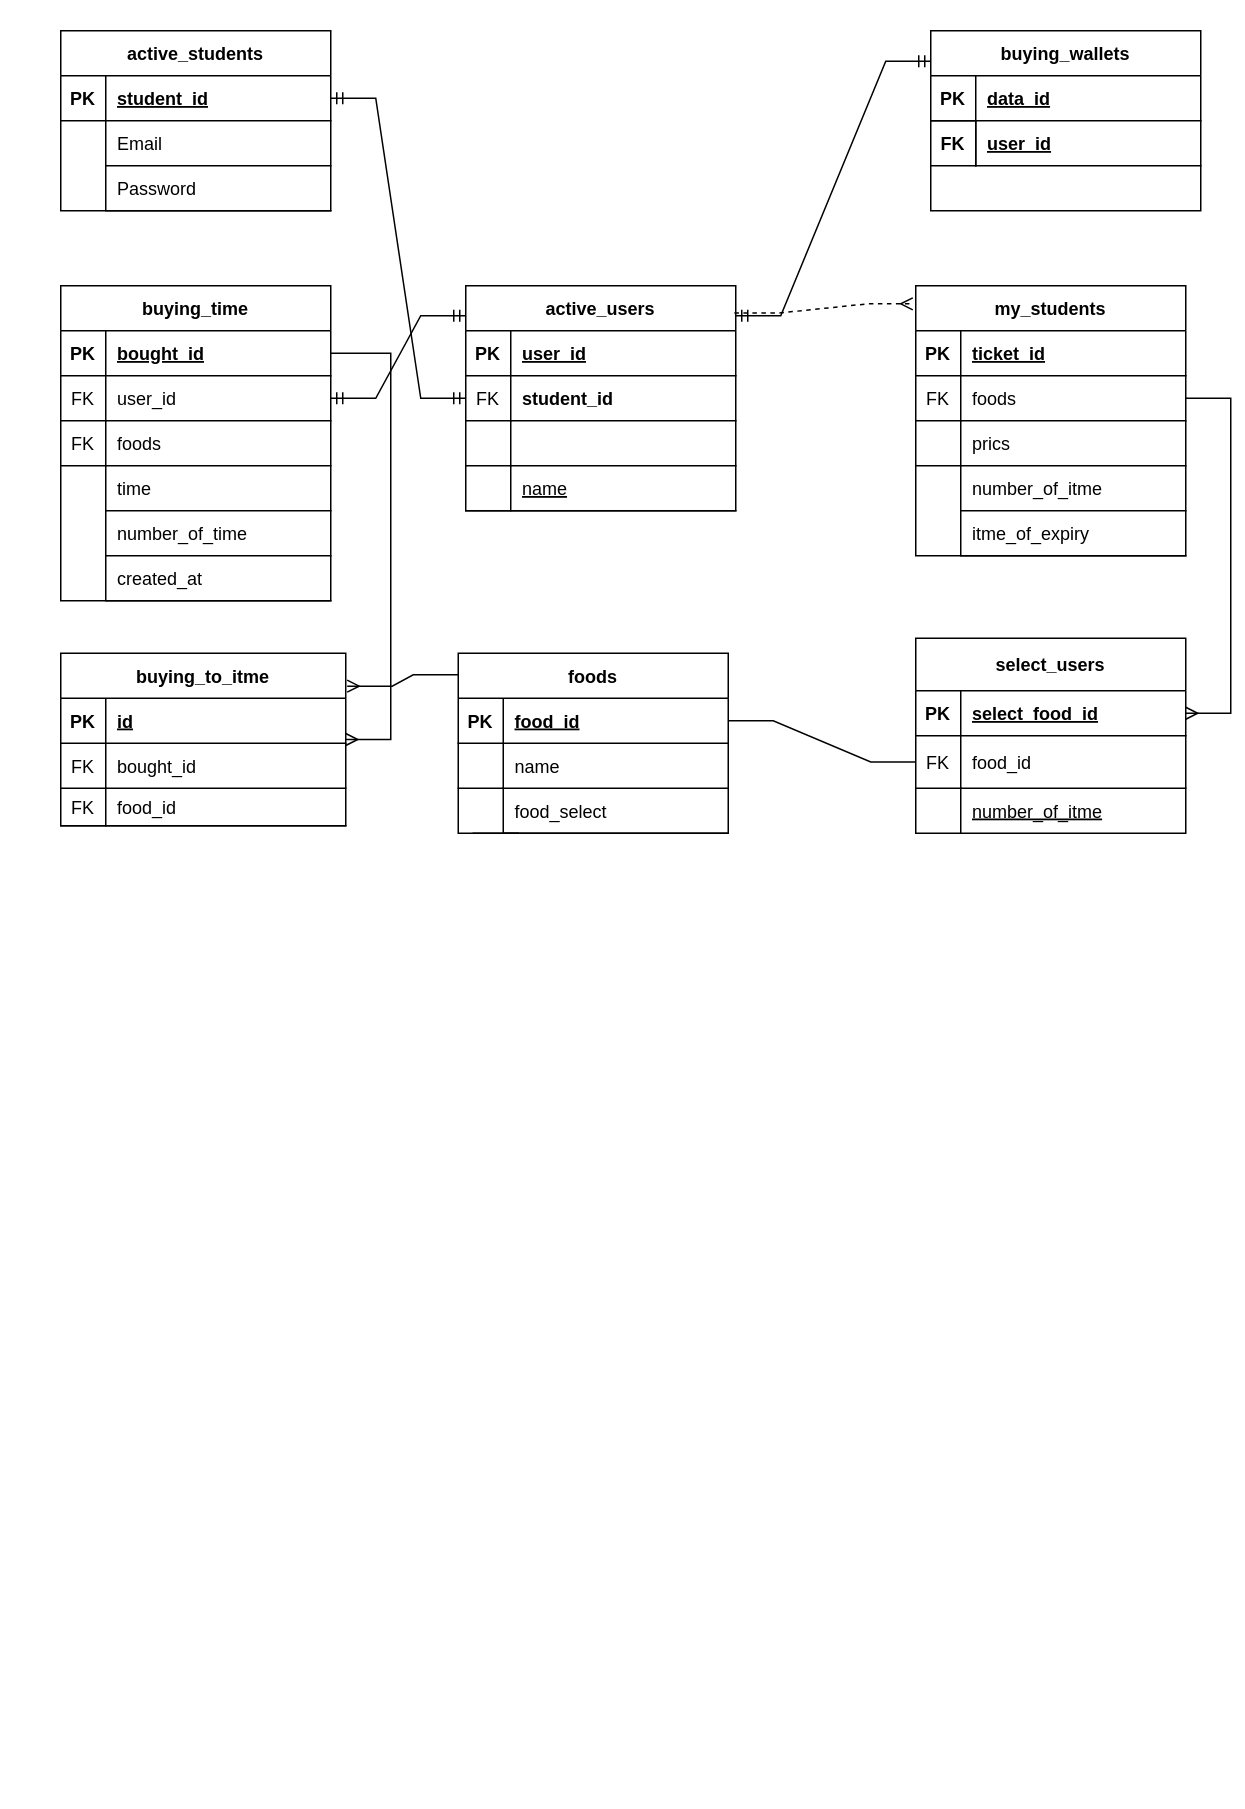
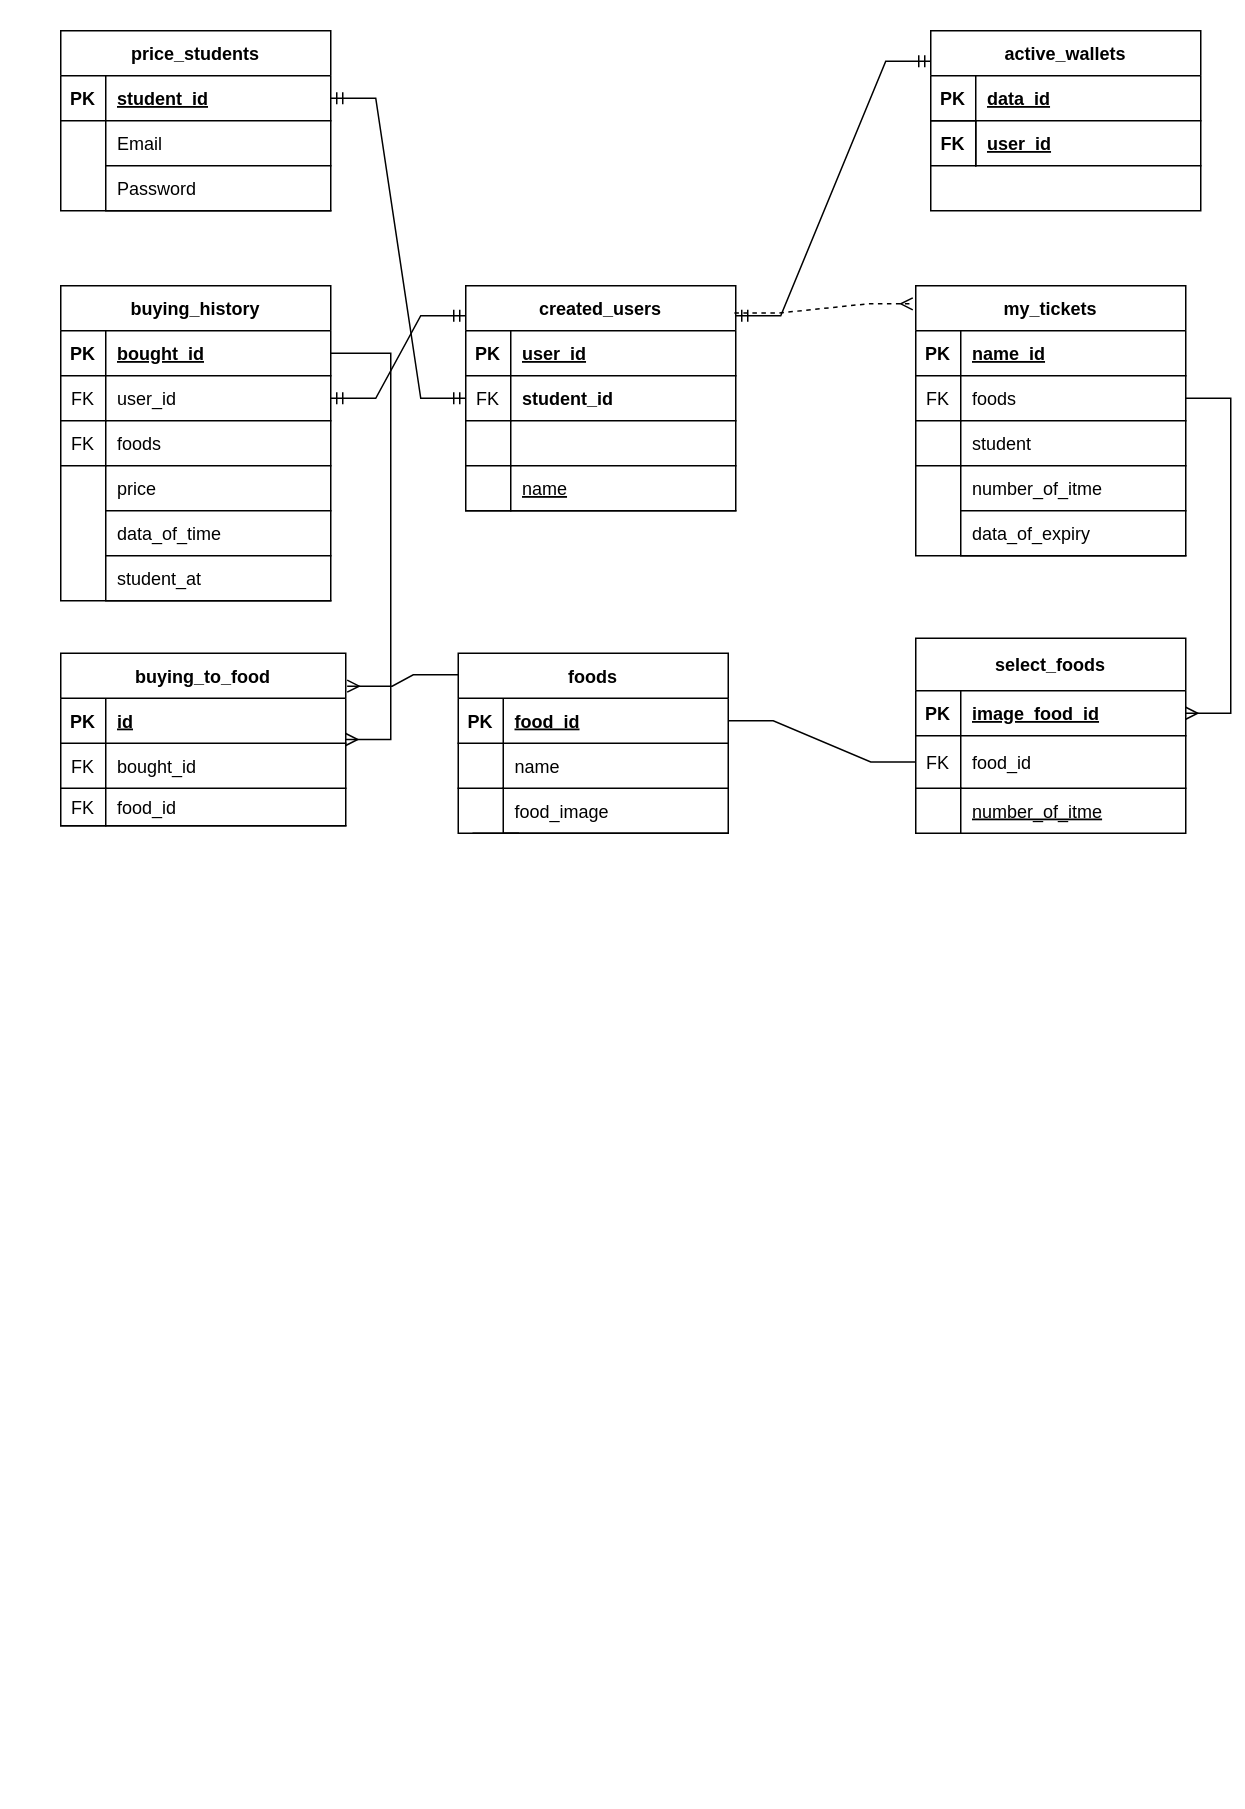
node "active_students": label "active_students" -> "price_students"
node "buying_wallets": label "buying_wallets" -> "active_wallets"
node "buying_time": label "buying_time" -> "buying_history"
node "active_users": label "active_users" -> "created_users"
node "my_students": label "my_students" -> "my_tickets"
node "ticket_id": label "ticket_id" -> "name_id"
node "prics": label "prics" -> "student"
node "time": label "time" -> "price"
node "number_of_time": label "number_of_time" -> "data_of_time"
node "itme_of_expiry": label "itme_of_expiry" -> "data_of_expiry"
node "created_at": label "created_at" -> "student_at"
node "select_users": label "select_users" -> "select_foods"
node "buying_to_itme": label "buying_to_itme" -> "buying_to_food"
node "select_food_id": label "select_food_id" -> "image_food_id"
node "food_select": label "food_select" -> "food_image"
